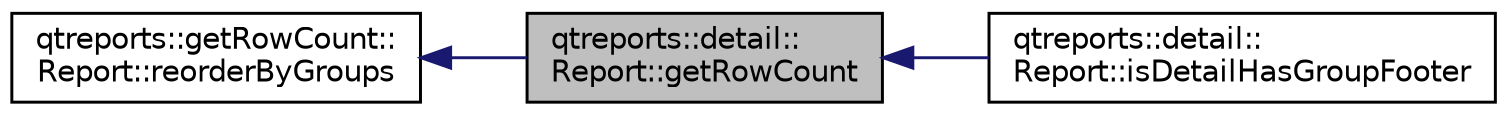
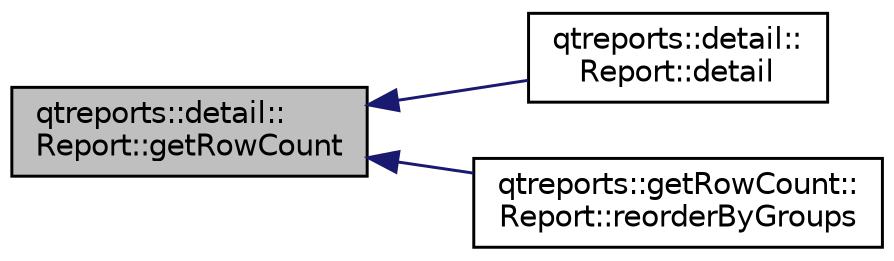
edge "qtreports::detail:: Report::getRowCount" -> "qtreports::getRowCount:: Report::reorderByGroups": reversed
node "qtreports::detail:: Report::isDetailHasGroupFooter": label "qtreports::detail:: Report::isDetailHasGroupFooter" -> "qtreports::detail:: Report::detail"
